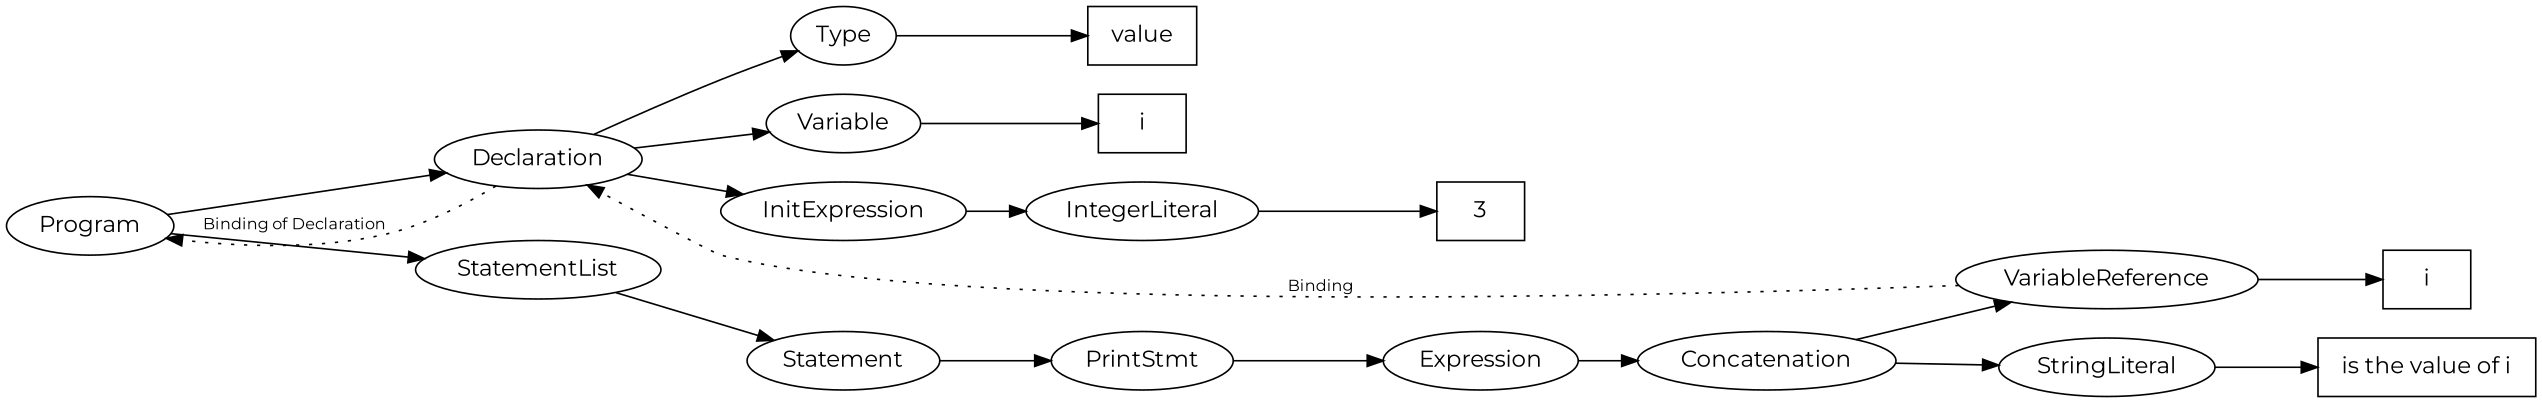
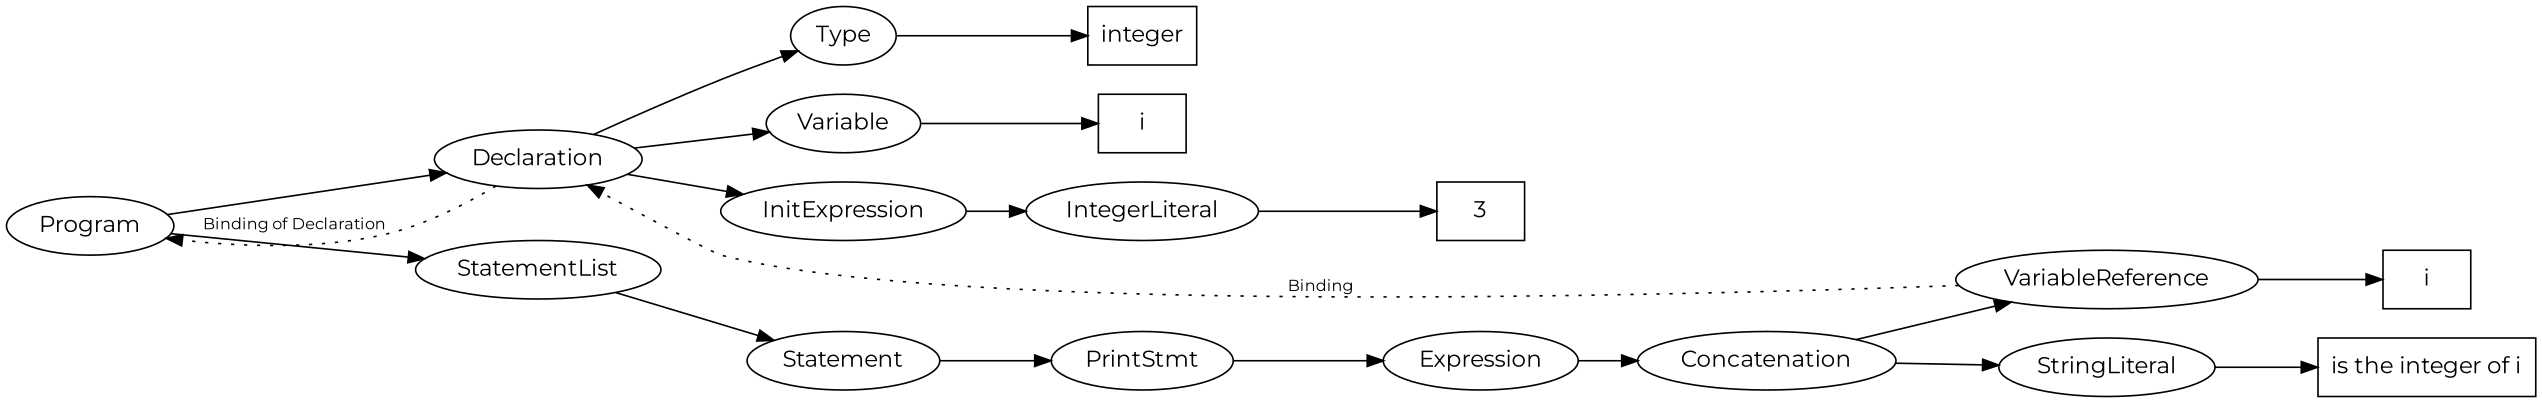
node "value": label "value" -> "integer"
node "is the value of i": label "is the value of i" -> "is the integer of i"
